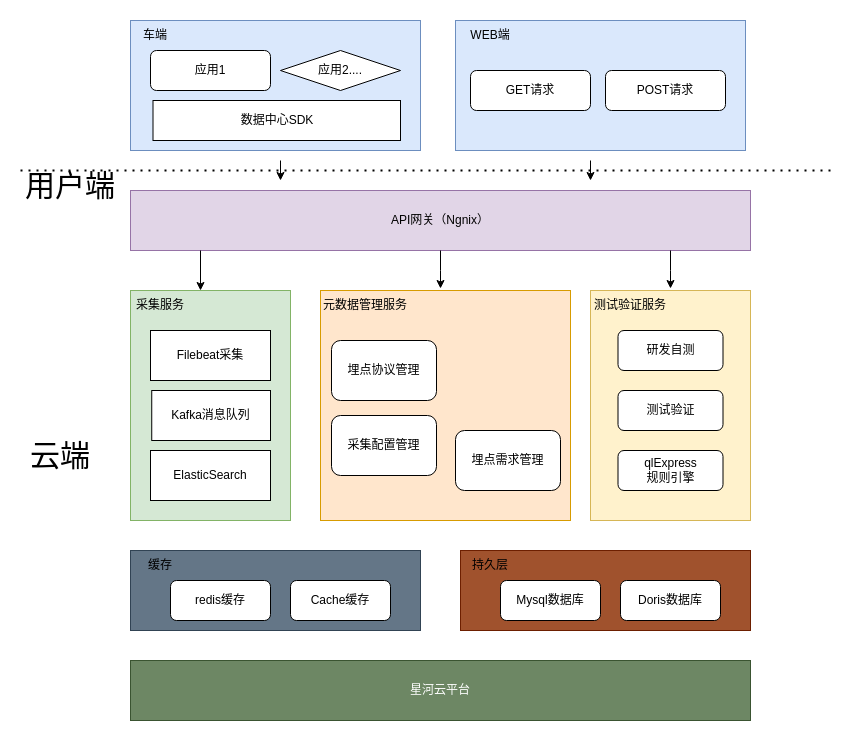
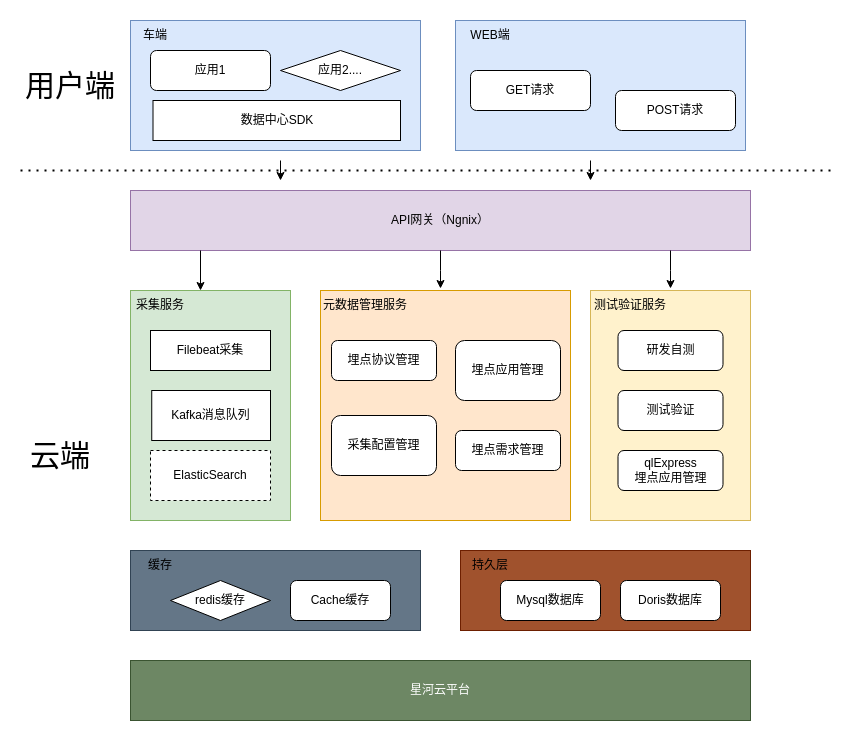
node "POST请求": moved (666, 91) -> (676, 111)
node "用户端": moved (71, 186) -> (71, 86)
node "Filebeat采集": size 120x50 -> 120x40
node "埋点协议管理": size 105x60 -> 105x40
node "埋点应用管理": added
node "埋点需求管理": size 105x60 -> 105x40
node "qlExpress 规则引擎": label "qlExpress 规则引擎" -> "qlExpress 埋点应用管理"
node "ElasticSearch": style solid -> dashed
node "redis缓存": shape rounded rectangle -> diamond
